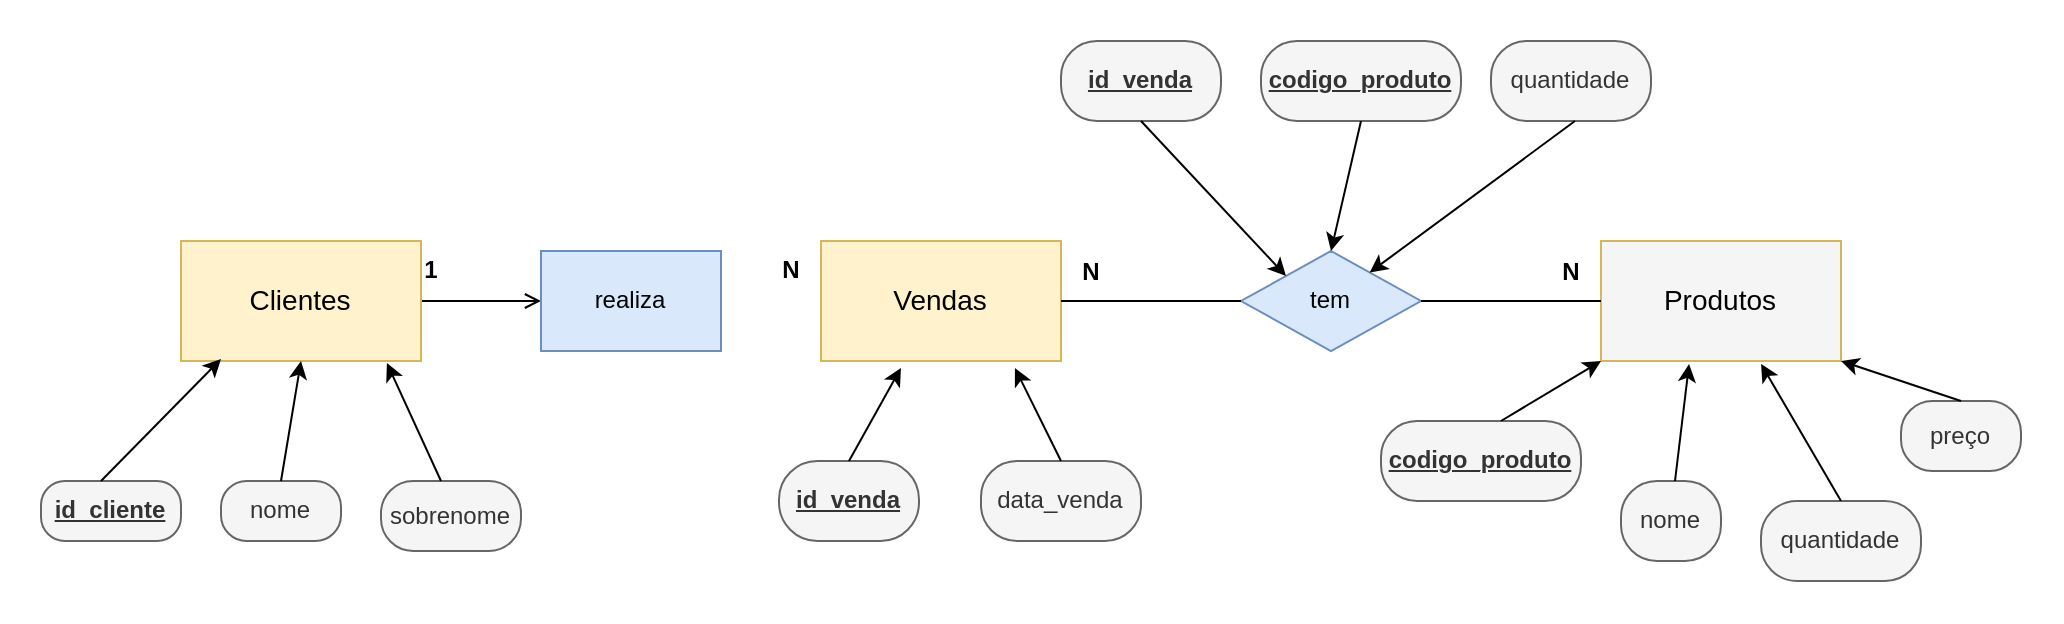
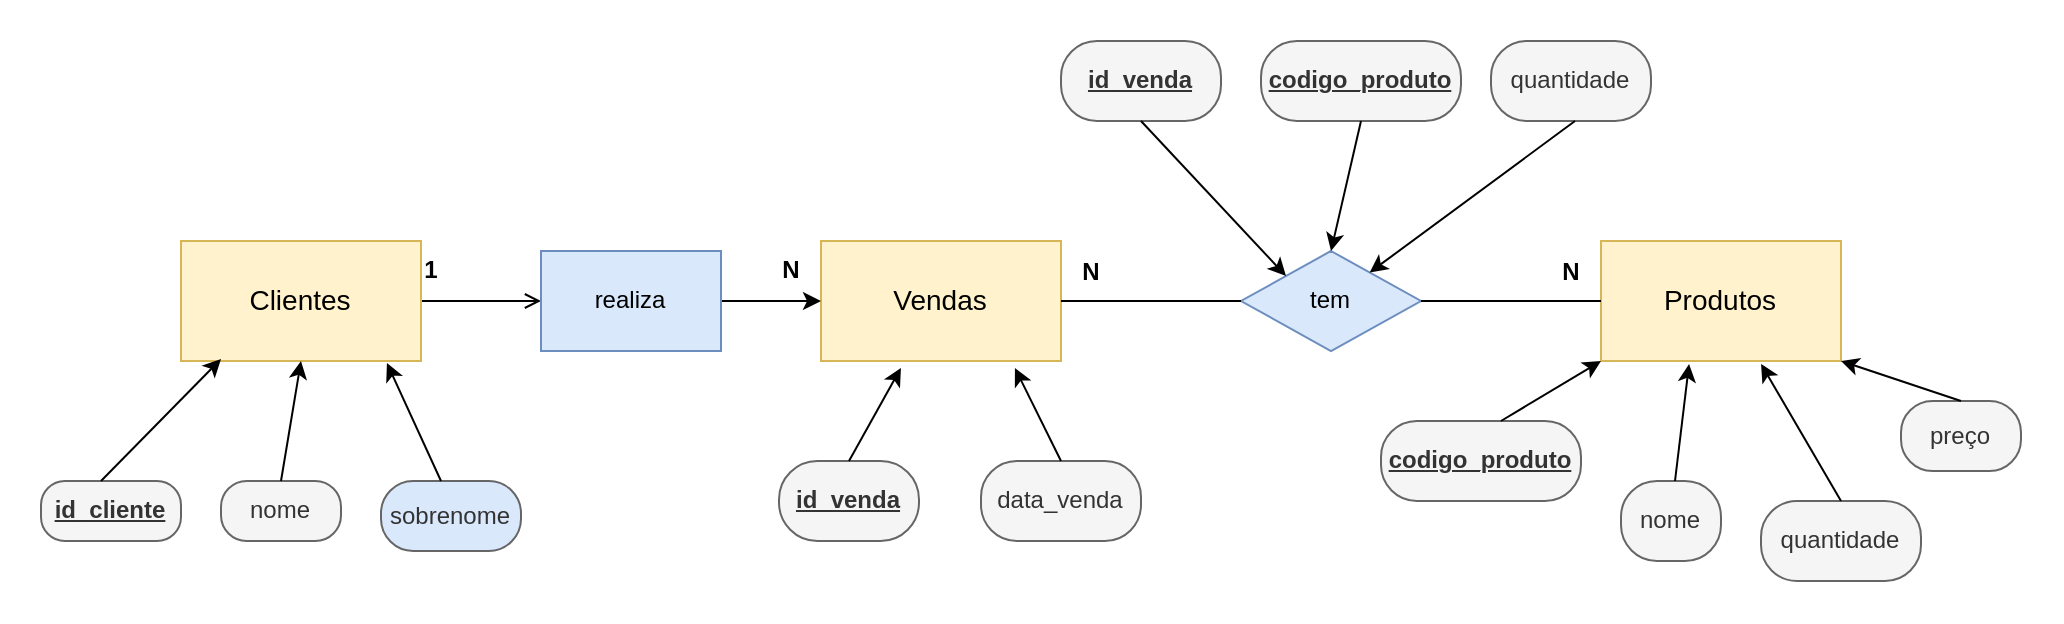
edge "realiza" -> "Vendas": added
node "Produtos": fillcolor #f5f5f5 -> #fff2cc
node "sobrenome": fillcolor #f5f5f5 -> #dae8fc
